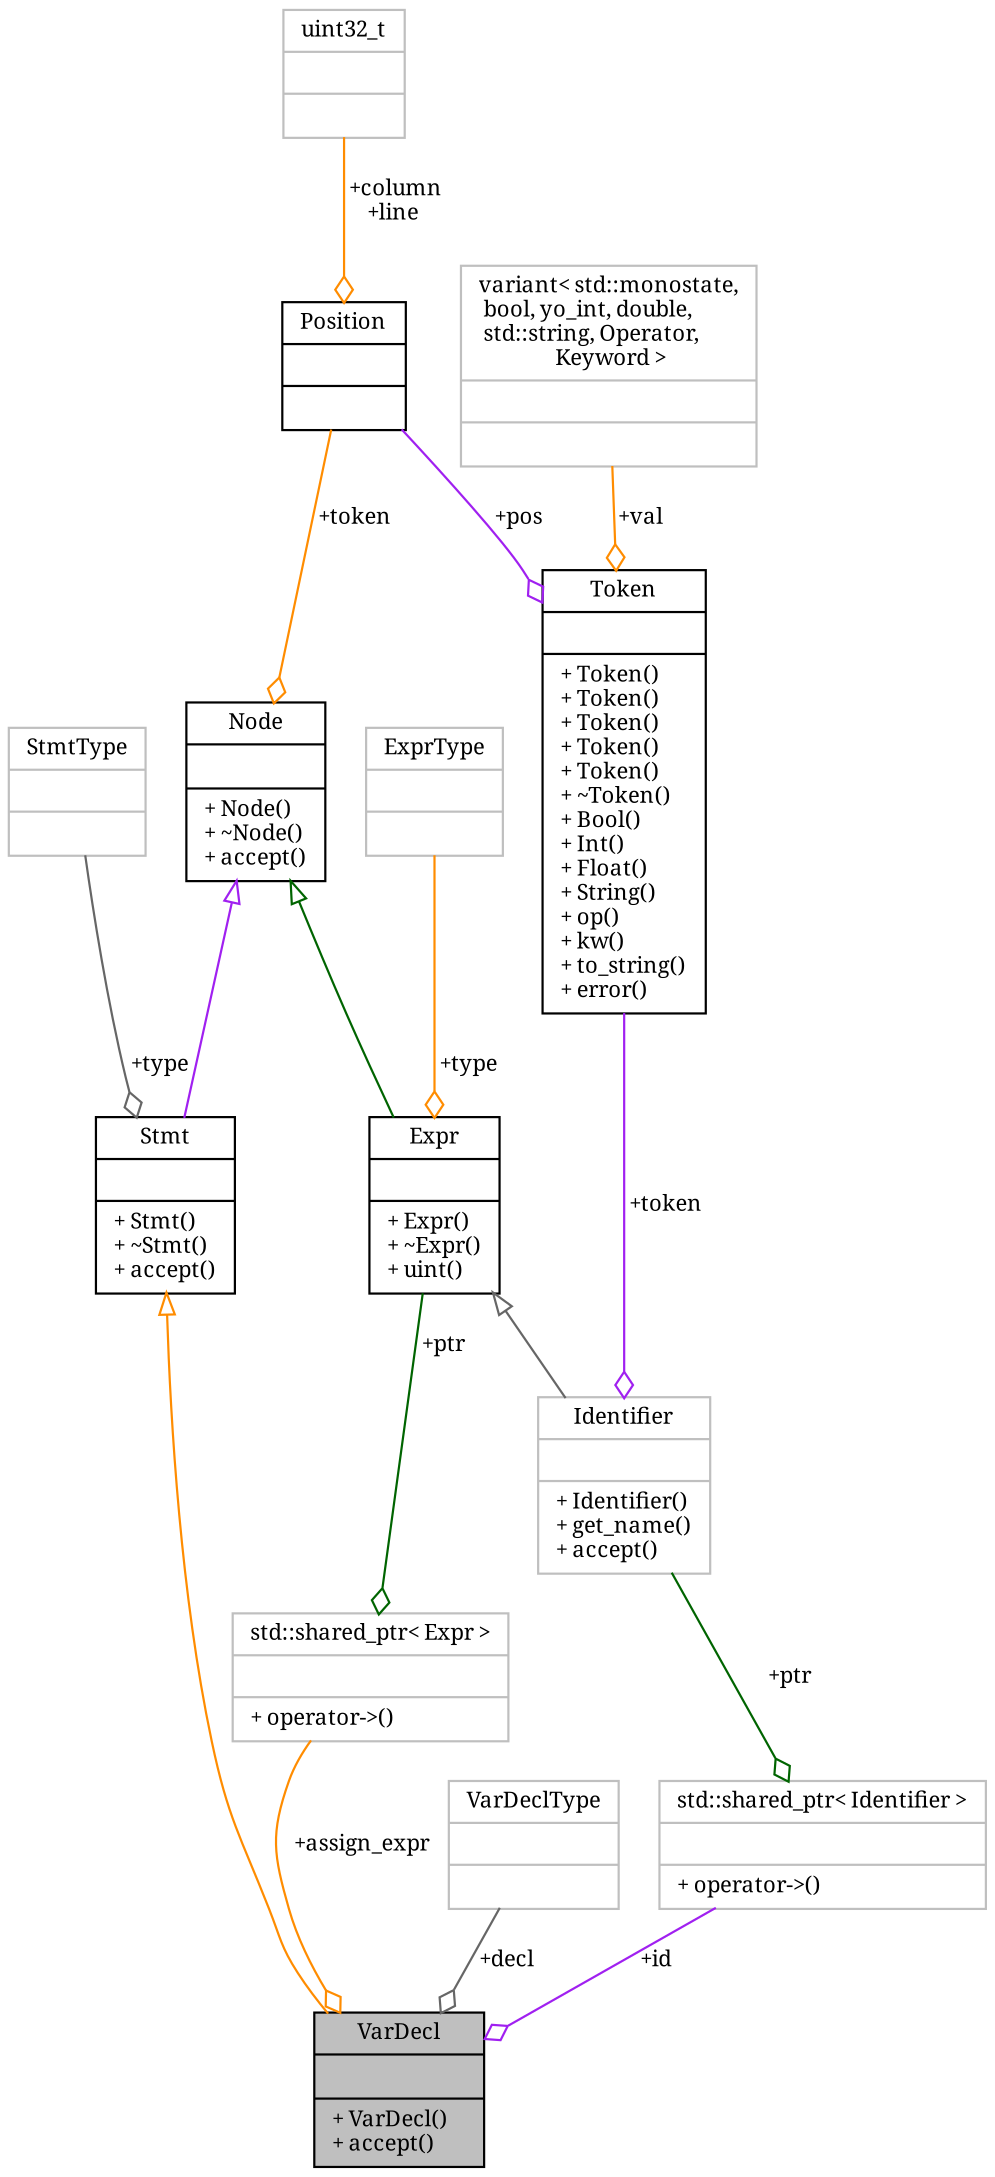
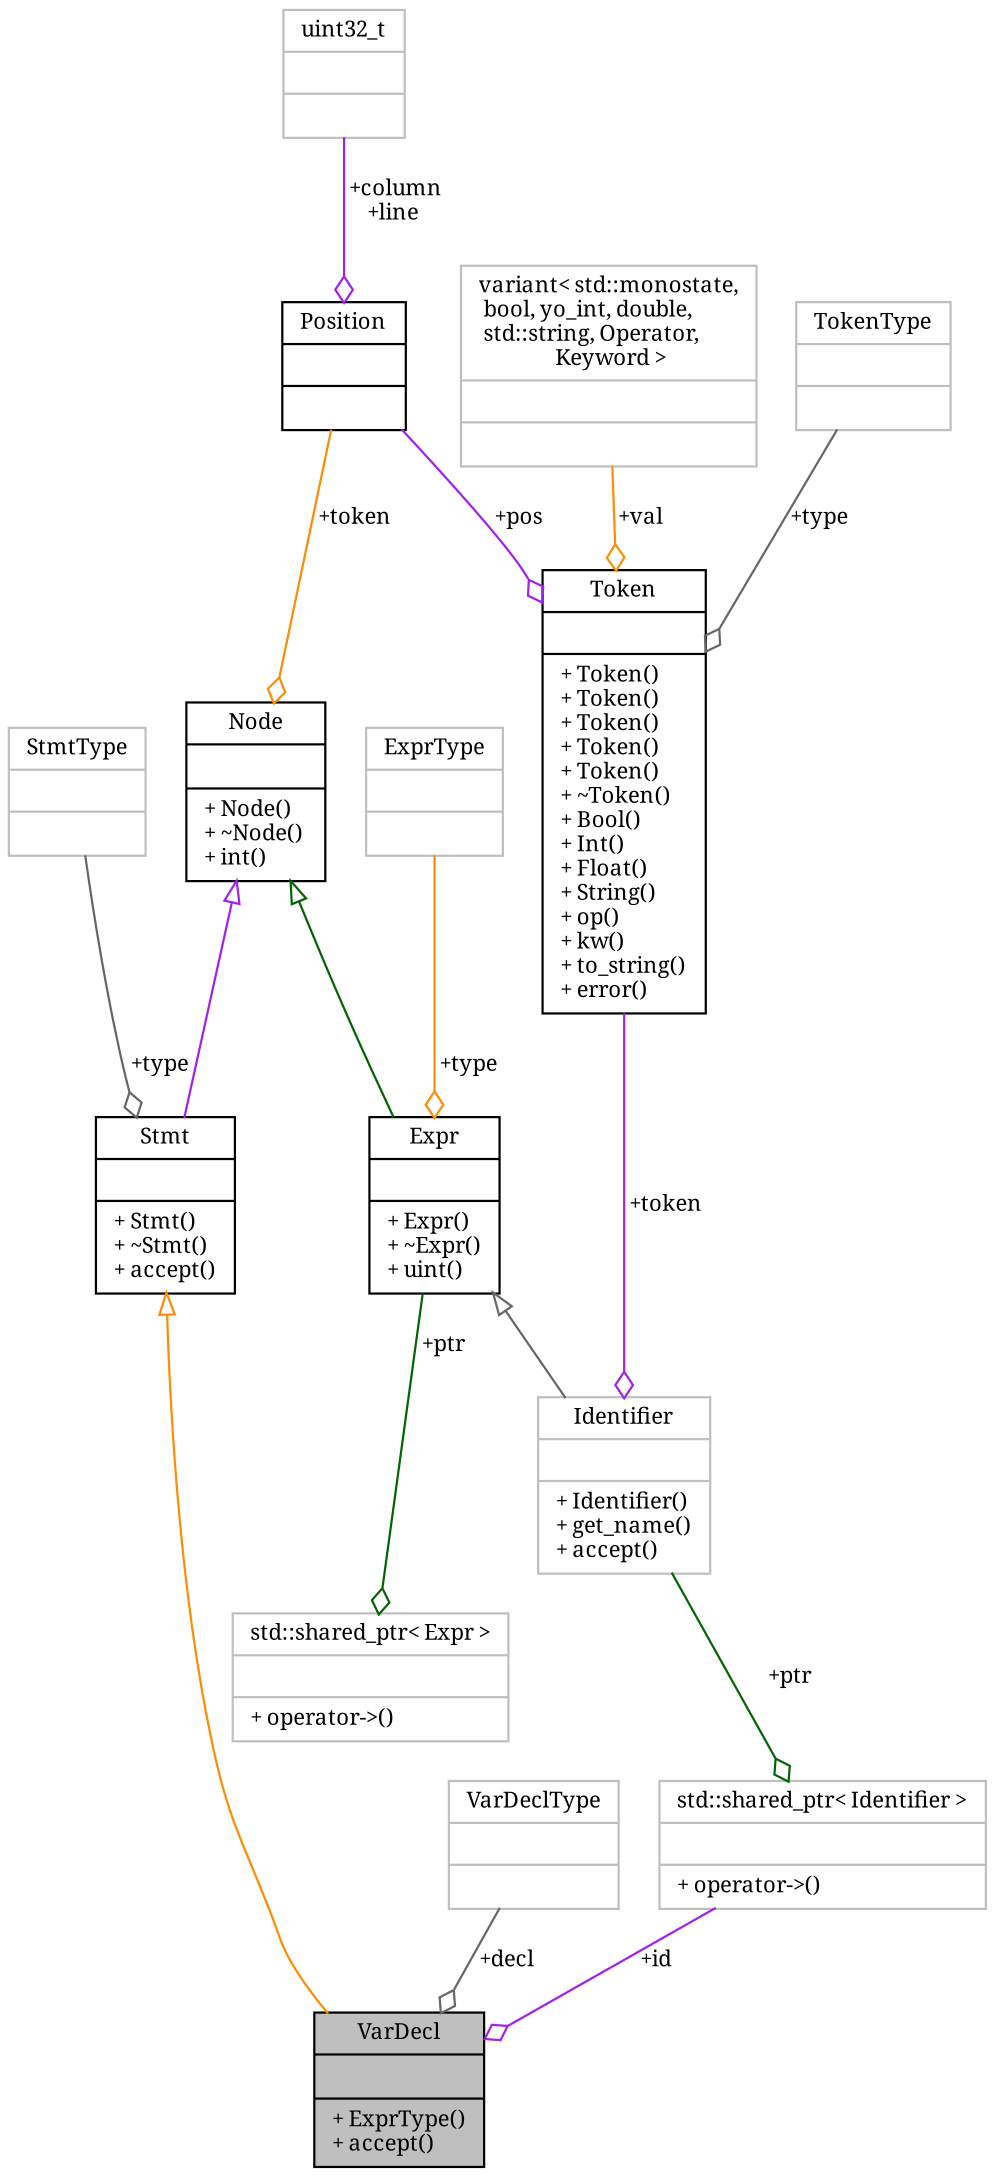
edge "uint32_t" -> "Position": color darkorange -> purple
node "TokenType": added
node "Node": text "+ accept()" -> "+ int()"
edge "std::shared_ptr< Expr >" -> "VarDecl": removed, label "+assign_expr"
node "VarDecl": text "+ VarDecl()" -> "+ ExprType()"
